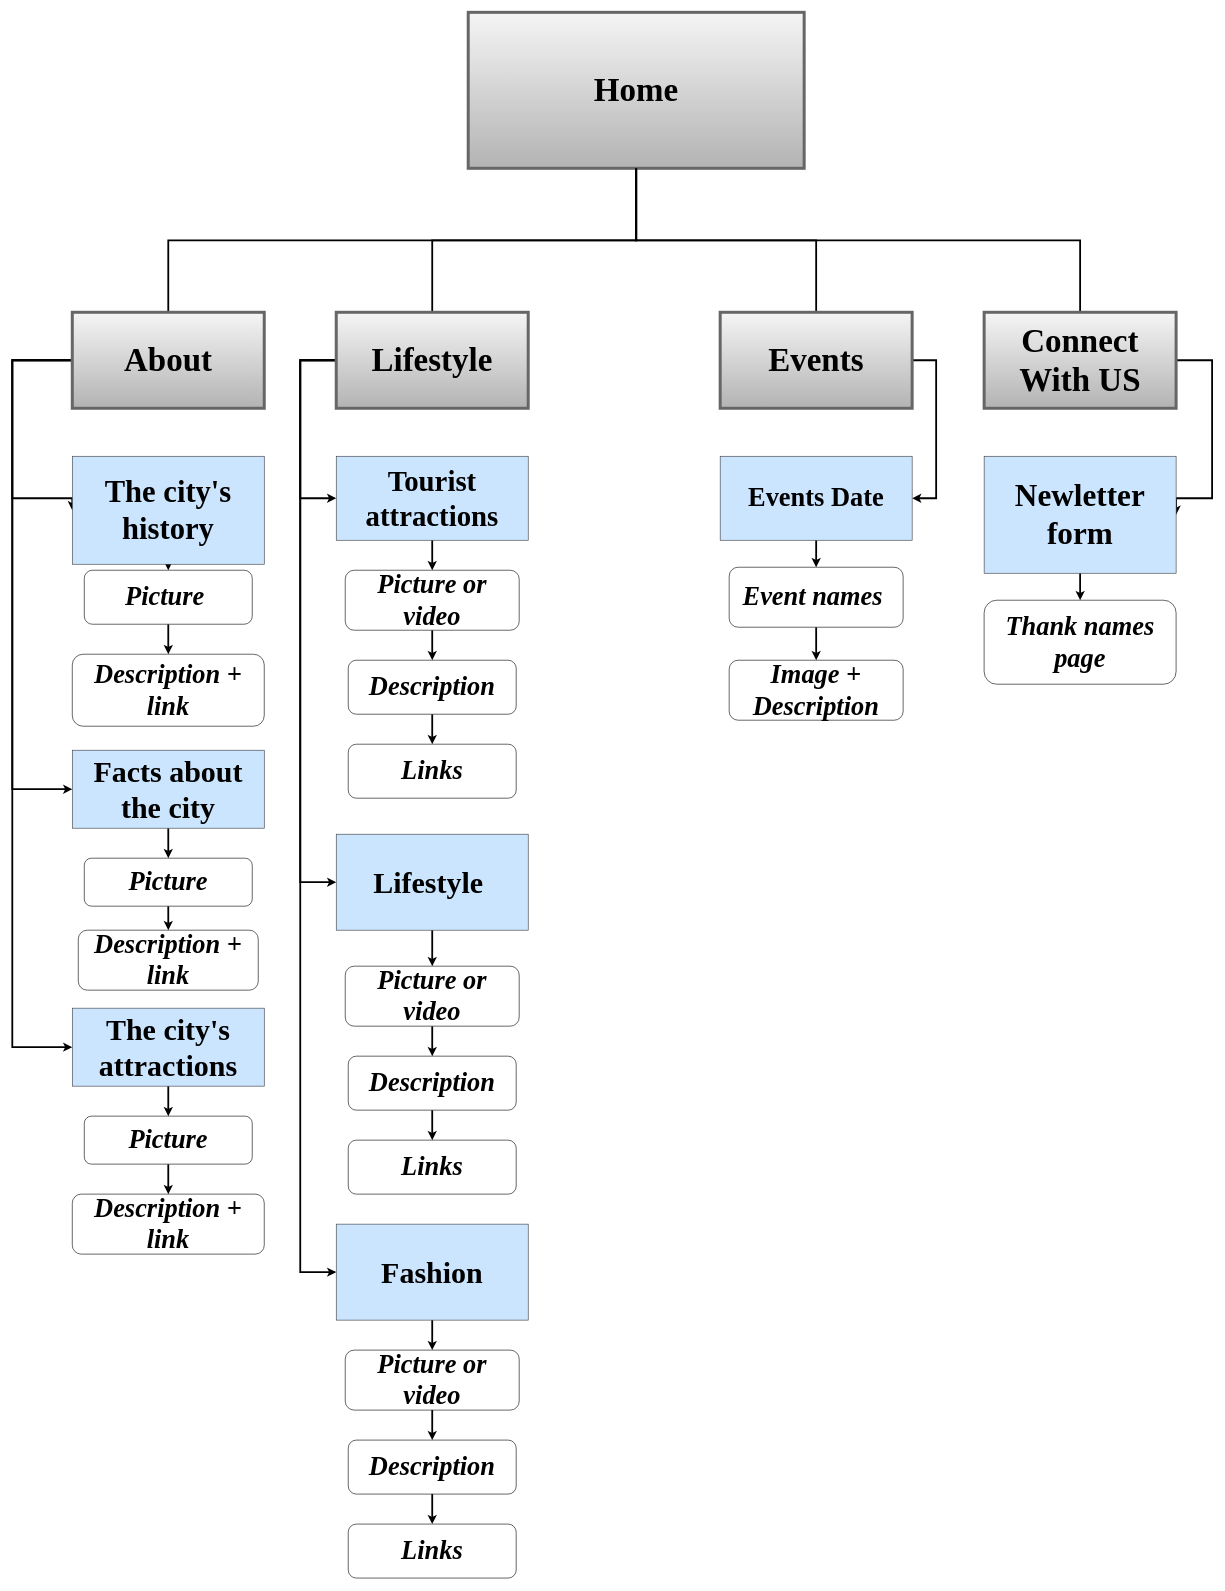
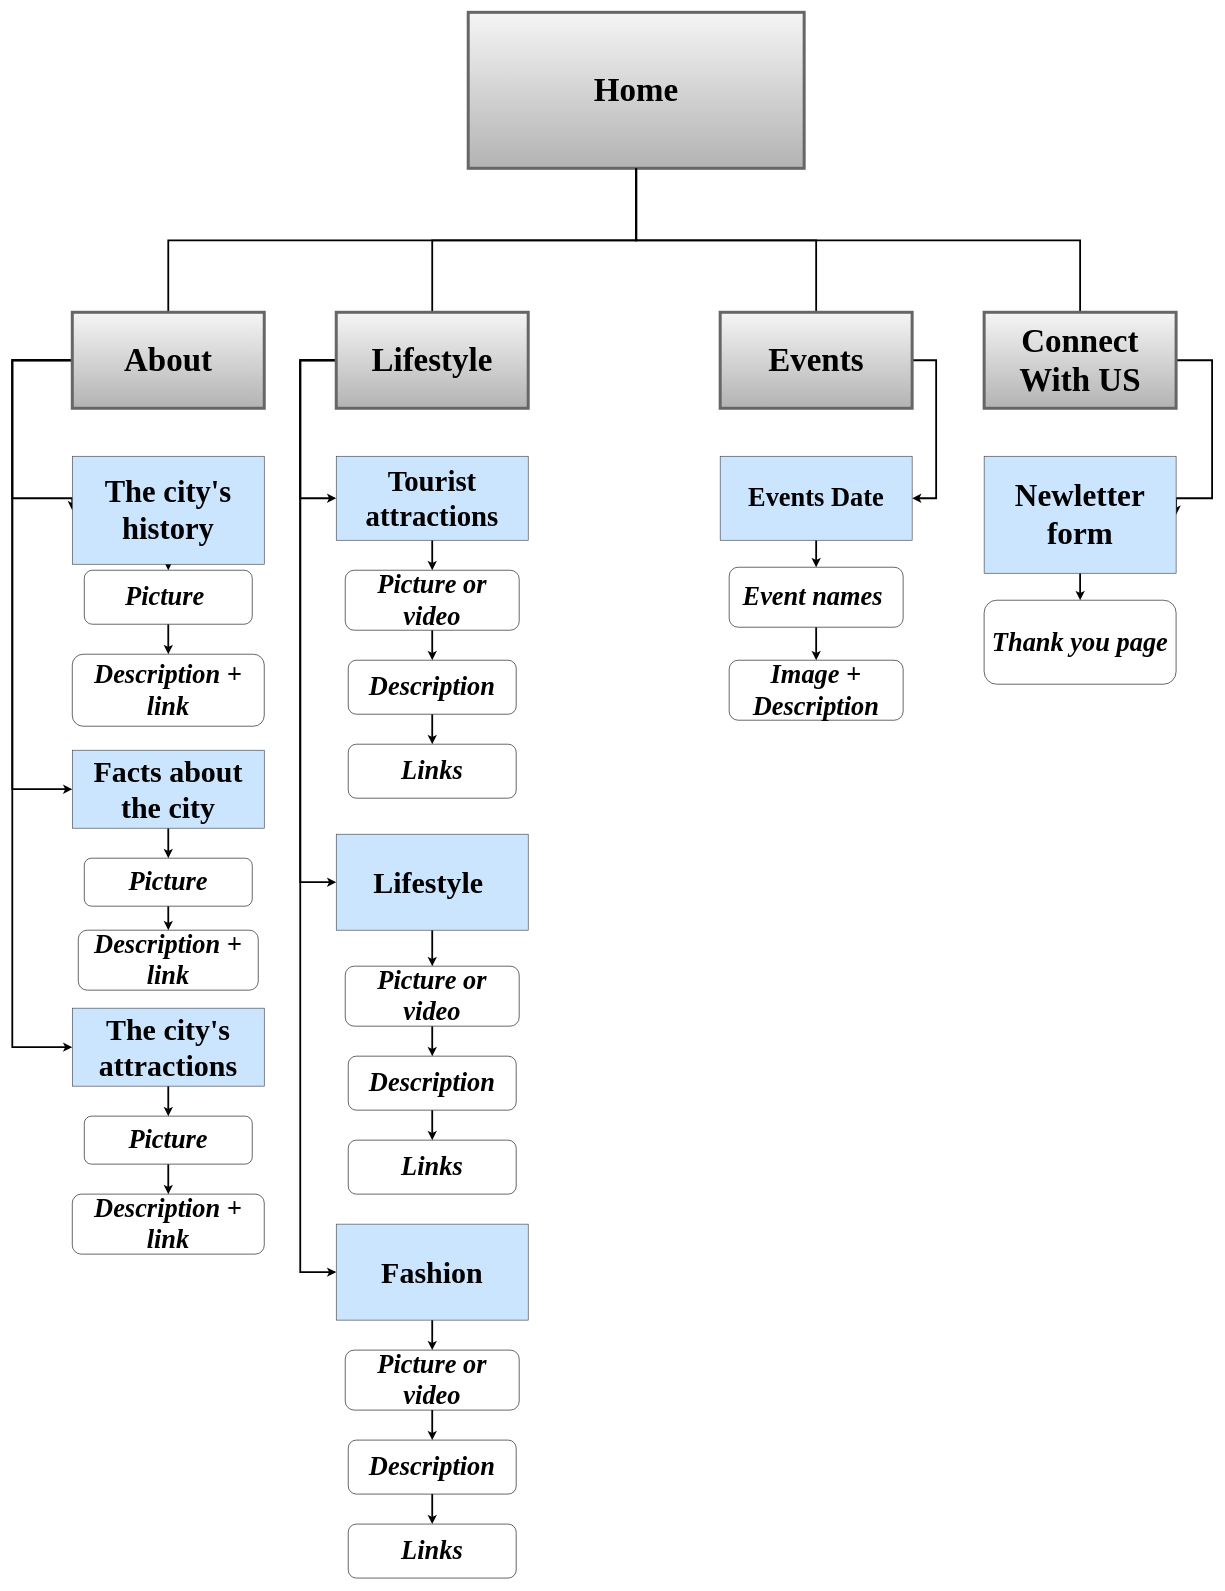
node "Thank names page": label "Thank names page" -> "Thank you page"
